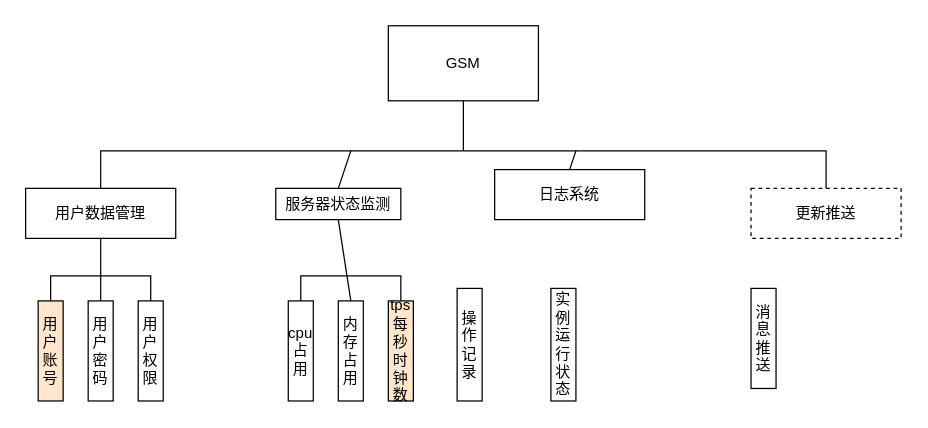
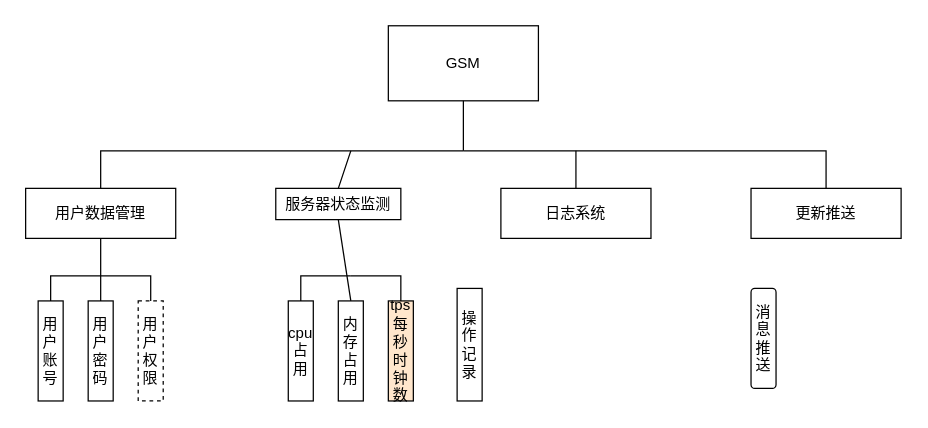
node "日志系统": moved (569, 194) -> (576, 213)
node "更新推送": style dashed -> solid
node "消息推送": shape rectangle -> rounded rectangle
node "实例运行状态": removed
node "用户账号": fillcolor #ffe6cc -> #ffffff
node "用户权限": style solid -> dashed
